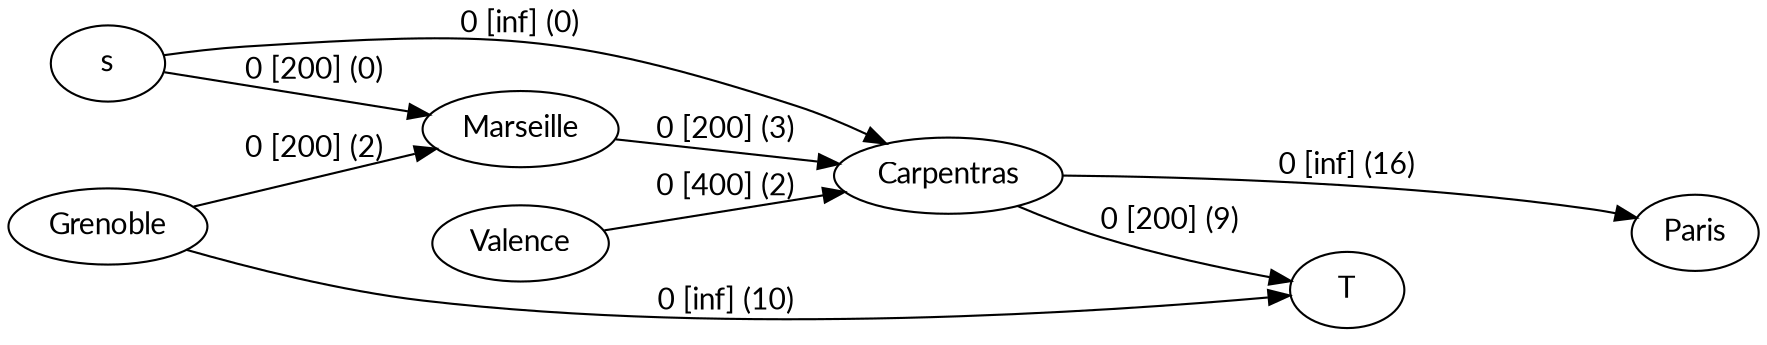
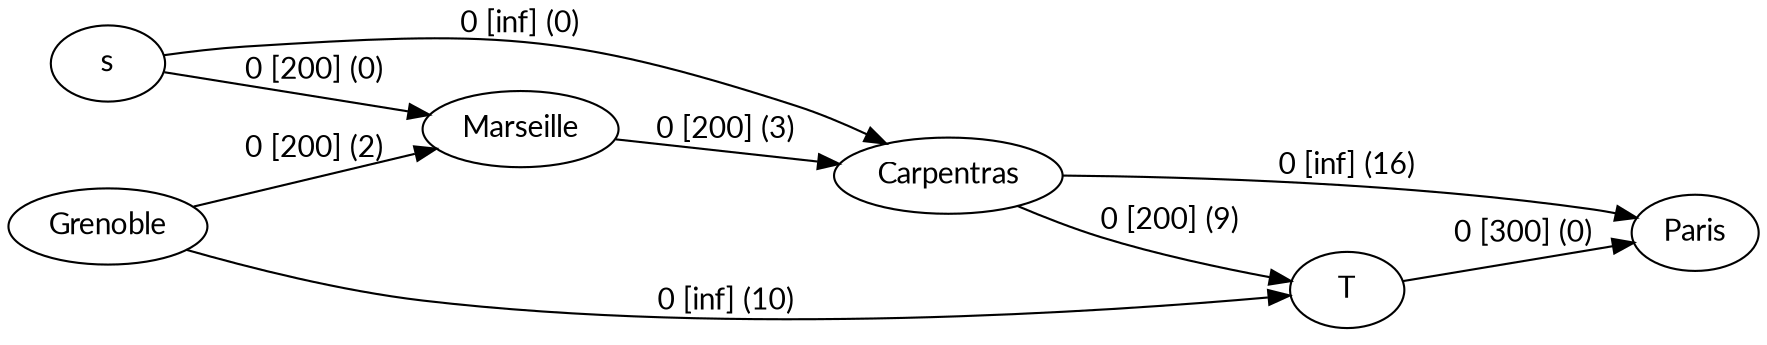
node "Valence": removed
edge "T" -> "Paris": added, label "0 [300] (0)"
